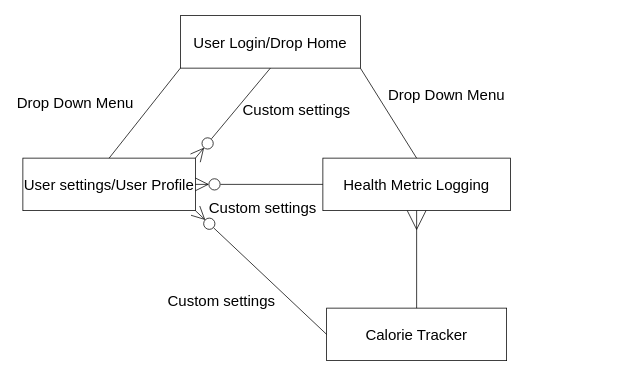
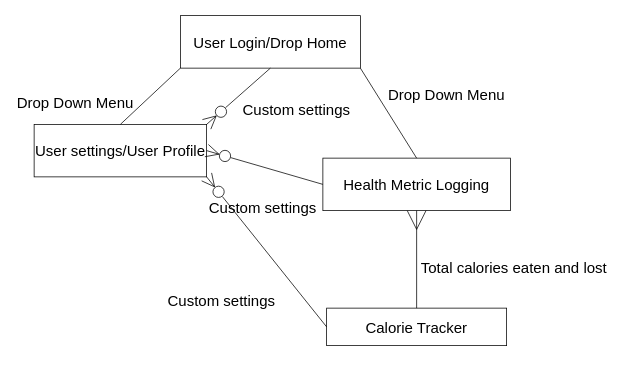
node "User settings/User Profile": moved (109, 184) -> (120, 150)
node "Total calories eaten and lost": added
node "Calorie Tracker": size 180x53 -> 180x38
